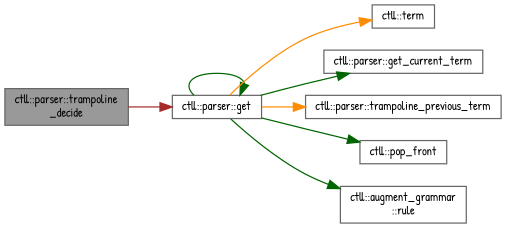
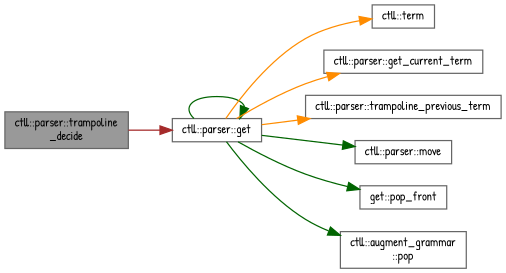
edge "ctll::parser::get" -> "ctll::parser::get_current_term": color darkgreen -> darkorange
node "ctll::parser::move": added
node "ctll::pop_front": label "ctll::pop_front" -> "get::pop_front"
node "ctll::augment_grammar ::rule": label "ctll::augment_grammar ::rule" -> "ctll::augment_grammar ::pop"
